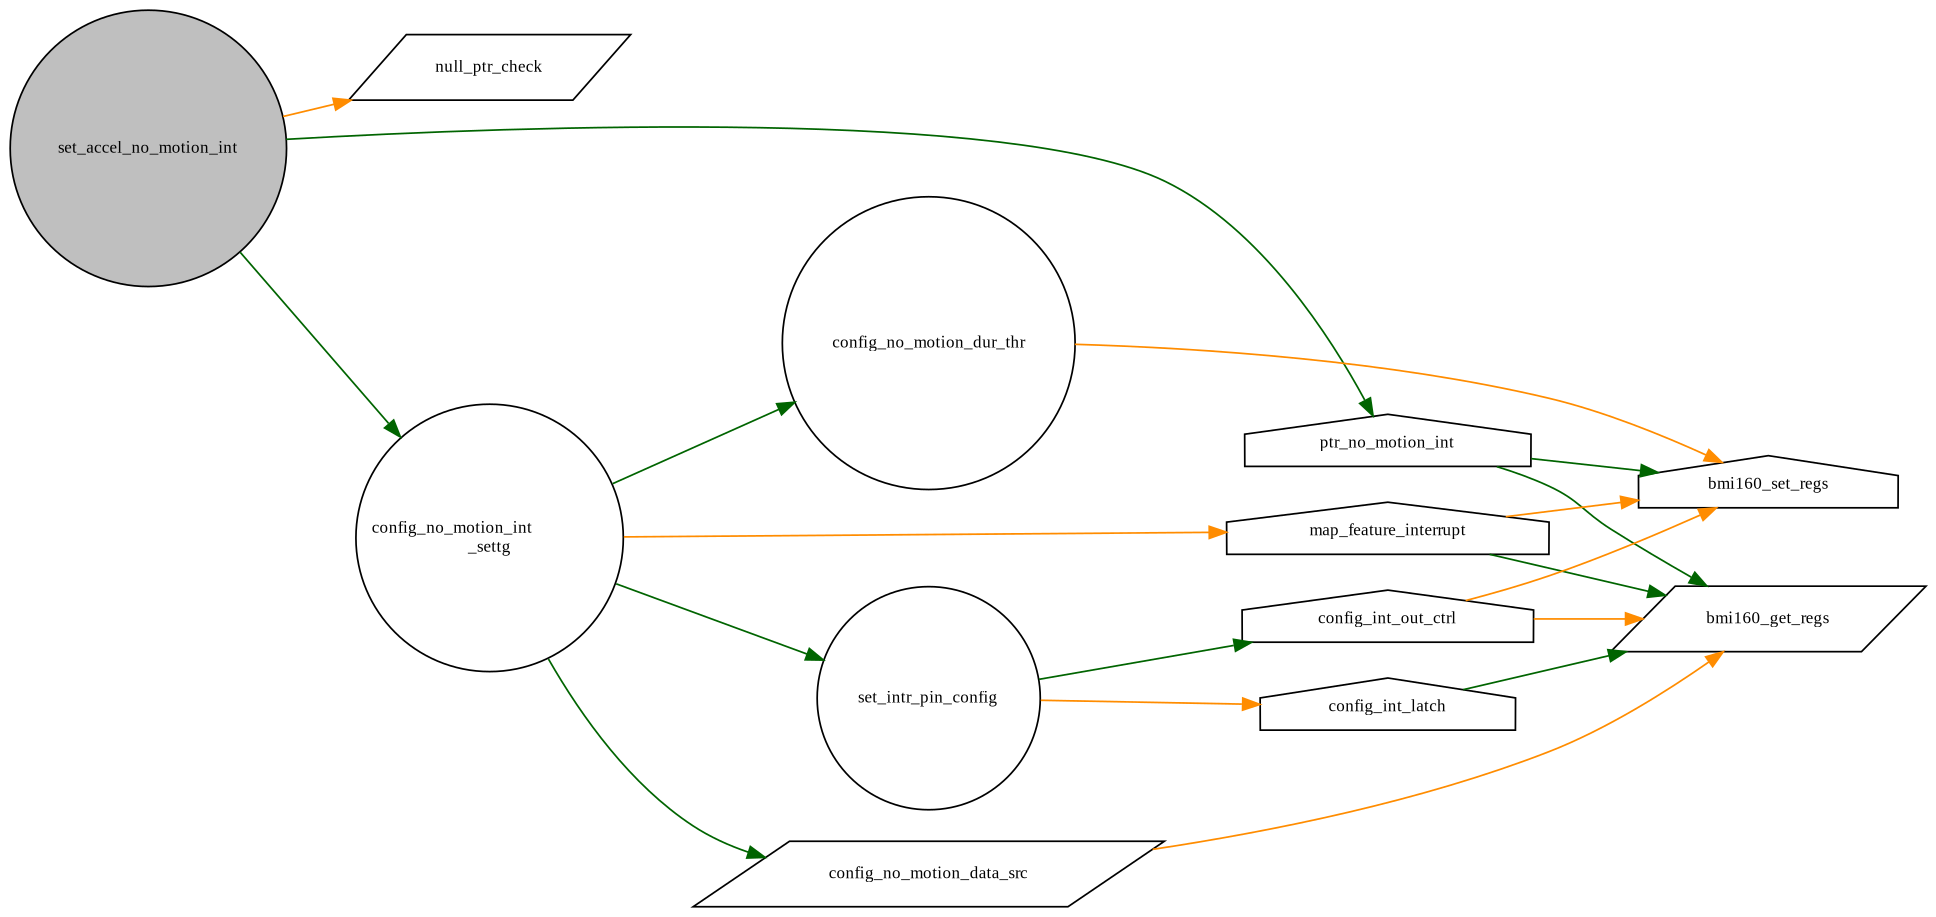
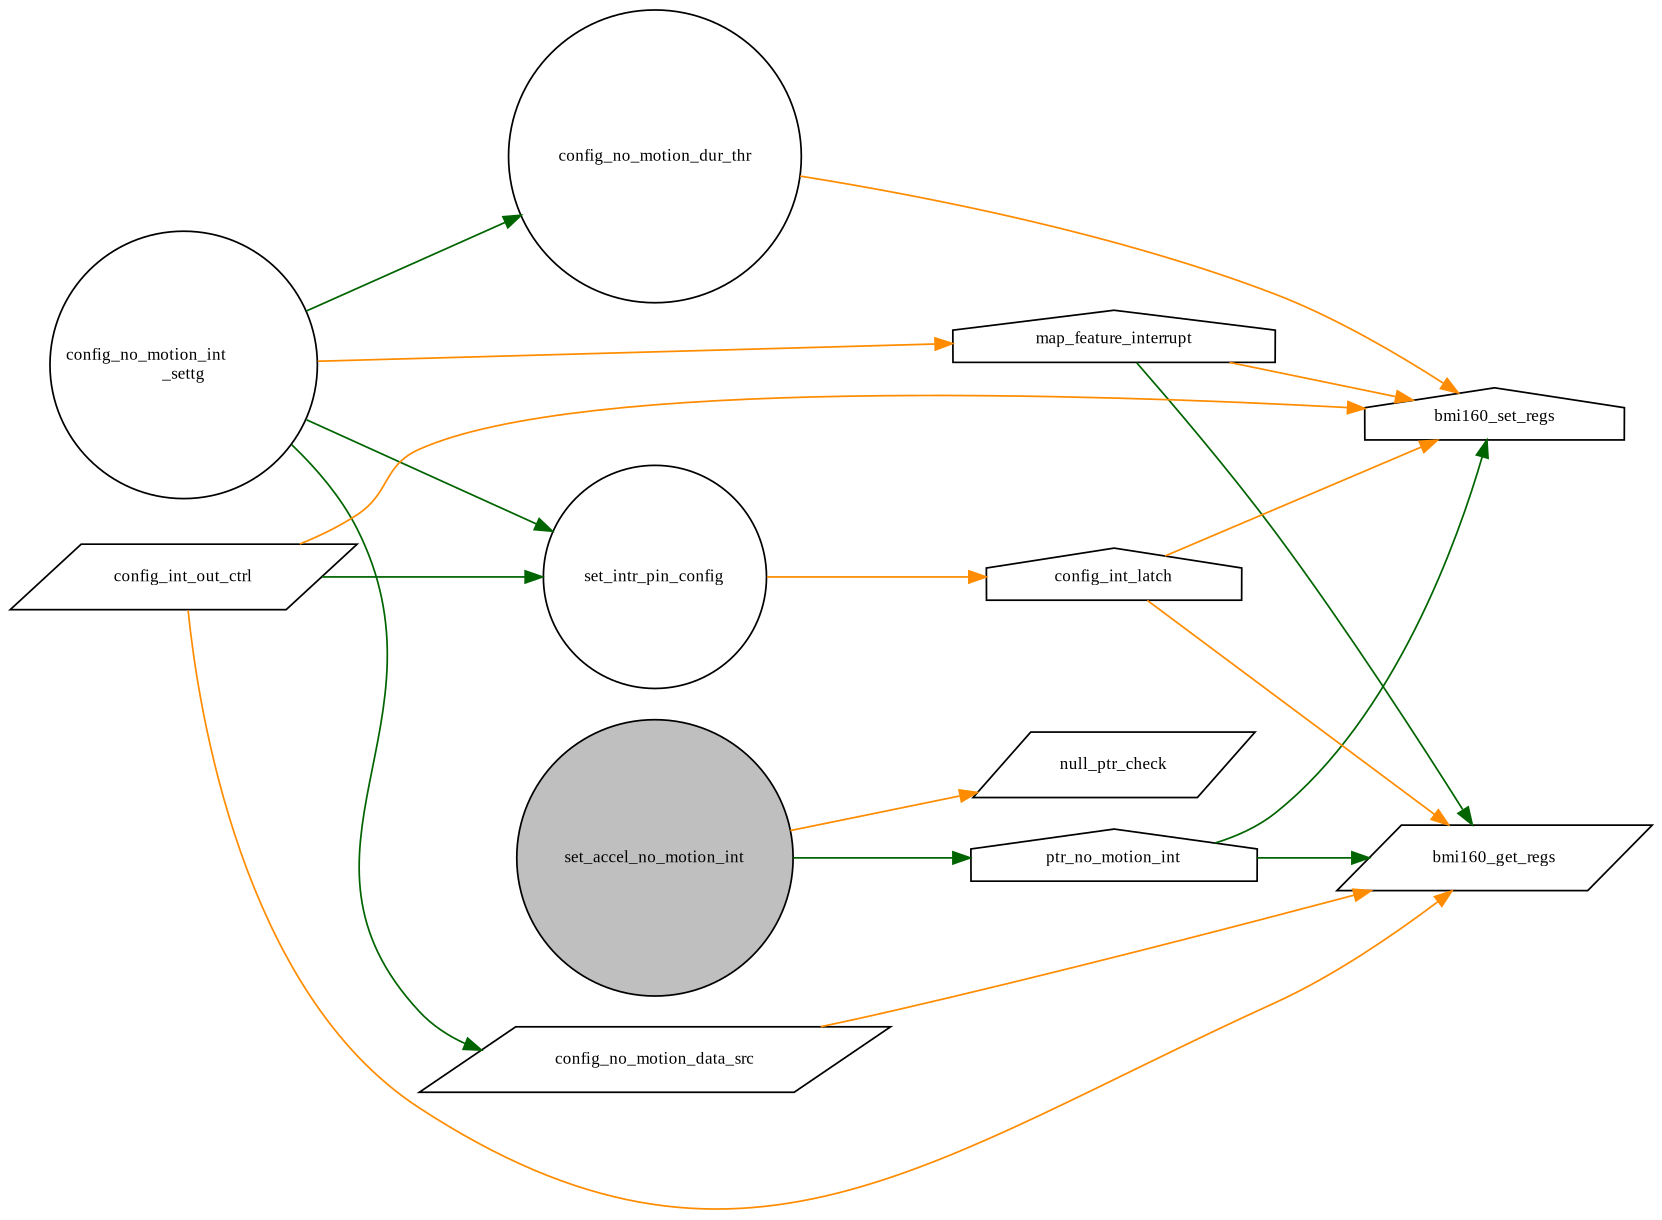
edge "set_accel_no_motion_int" -> "config_no_motion_int _settg": removed
edge "config_int_latch" -> "bmi160_set_regs": added
node "config_int_out_ctrl": shape house -> parallelogram
edge "set_intr_pin_config" -> "config_int_out_ctrl": reversed
edge "config_int_latch" -> "bmi160_get_regs": color darkgreen -> darkorange
